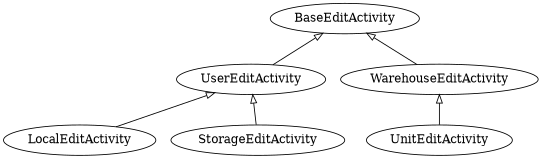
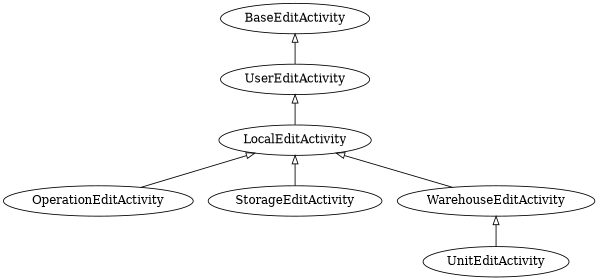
edge "WarehouseEditActivity" -> "BaseEditActivity": now "WarehouseEditActivity" -> "LocalEditActivity"
edge "StorageEditActivity" -> "UserEditActivity": now "StorageEditActivity" -> "LocalEditActivity"
node "OperationEditActivity": added
